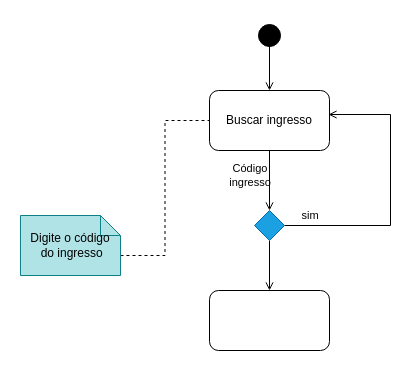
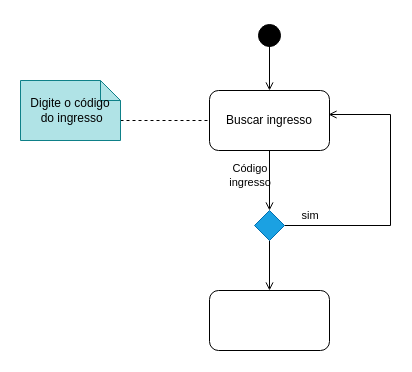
node "Digite o código do ingresso": moved (71, 246) -> (71, 111)
